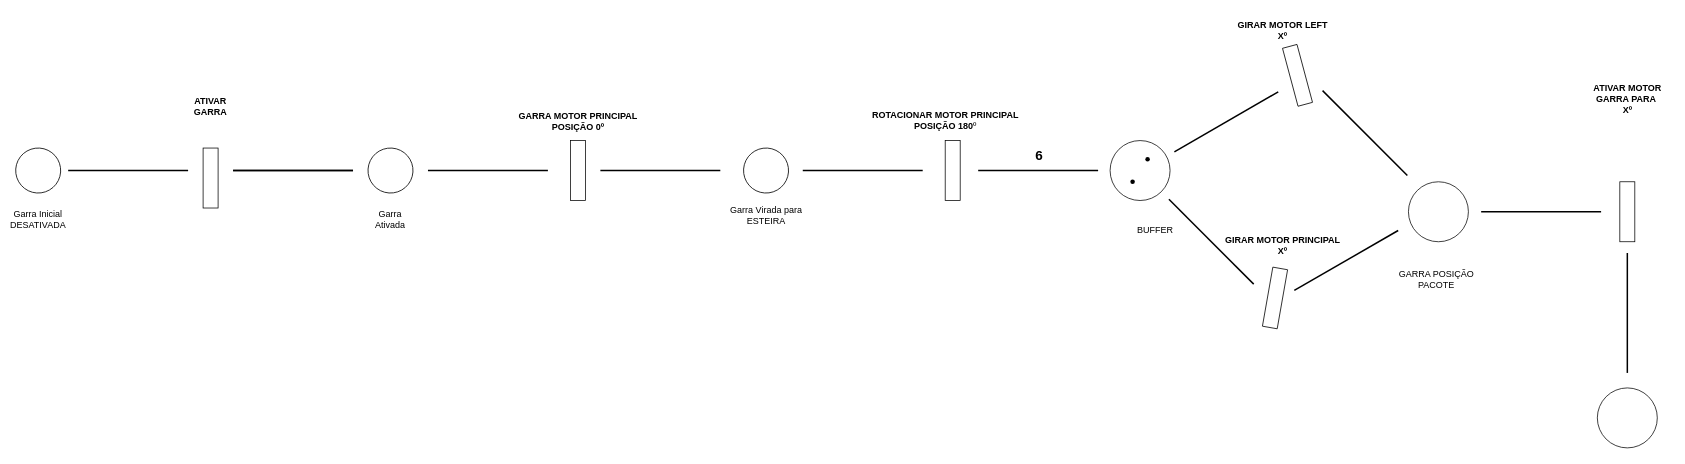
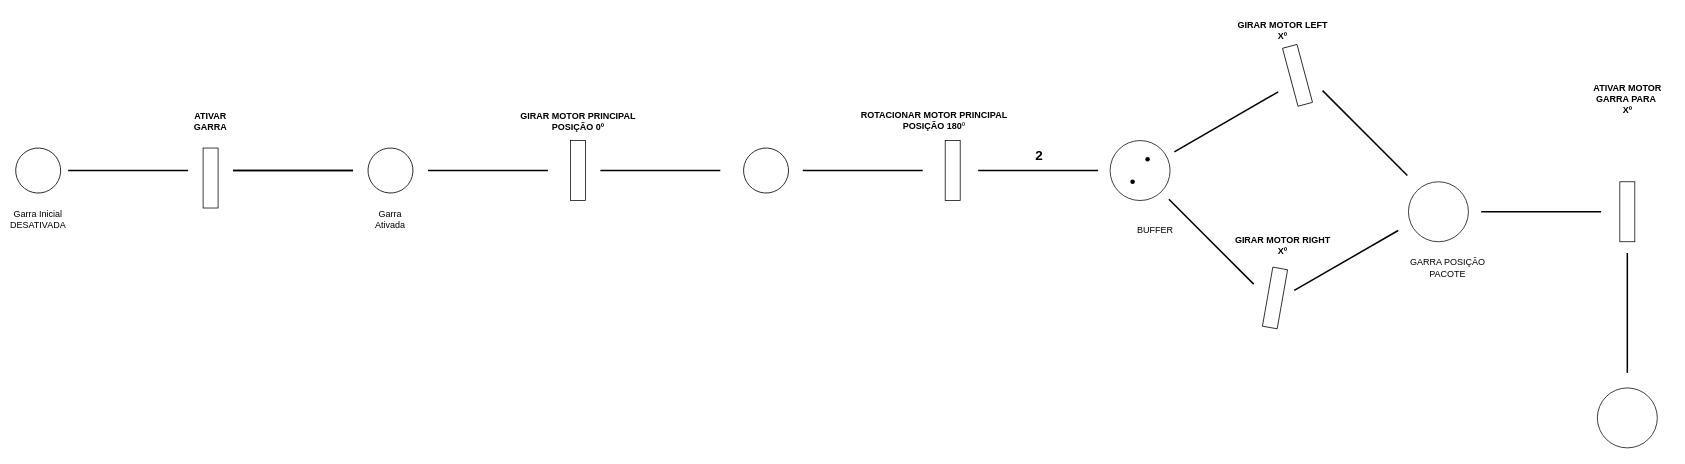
node "ATIVAR GARRA": moved (210, 107) -> (210, 122)
node "ROTACIONAR MOTOR PRINCIPAL POSIÇÃO 180º": moved (945, 120) -> (934, 120)
node "GARRA MOTOR PRINCIPAL POSIÇÃO 0º": label "GARRA MOTOR PRINCIPAL POSIÇÃO 0º" -> "GIRAR MOTOR PRINCIPAL POSIÇÃO 0º"
node "6": label "6" -> "2"
node "Garra Virada para ESTEIRA": removed
node "GIRAR MOTOR PRINCIPAL Xº": label "GIRAR MOTOR PRINCIPAL Xº" -> "GIRAR MOTOR RIGHT Xº"
node "GARRA POSIÇÃO PACOTE": moved (1437, 279) -> (1448, 268)
